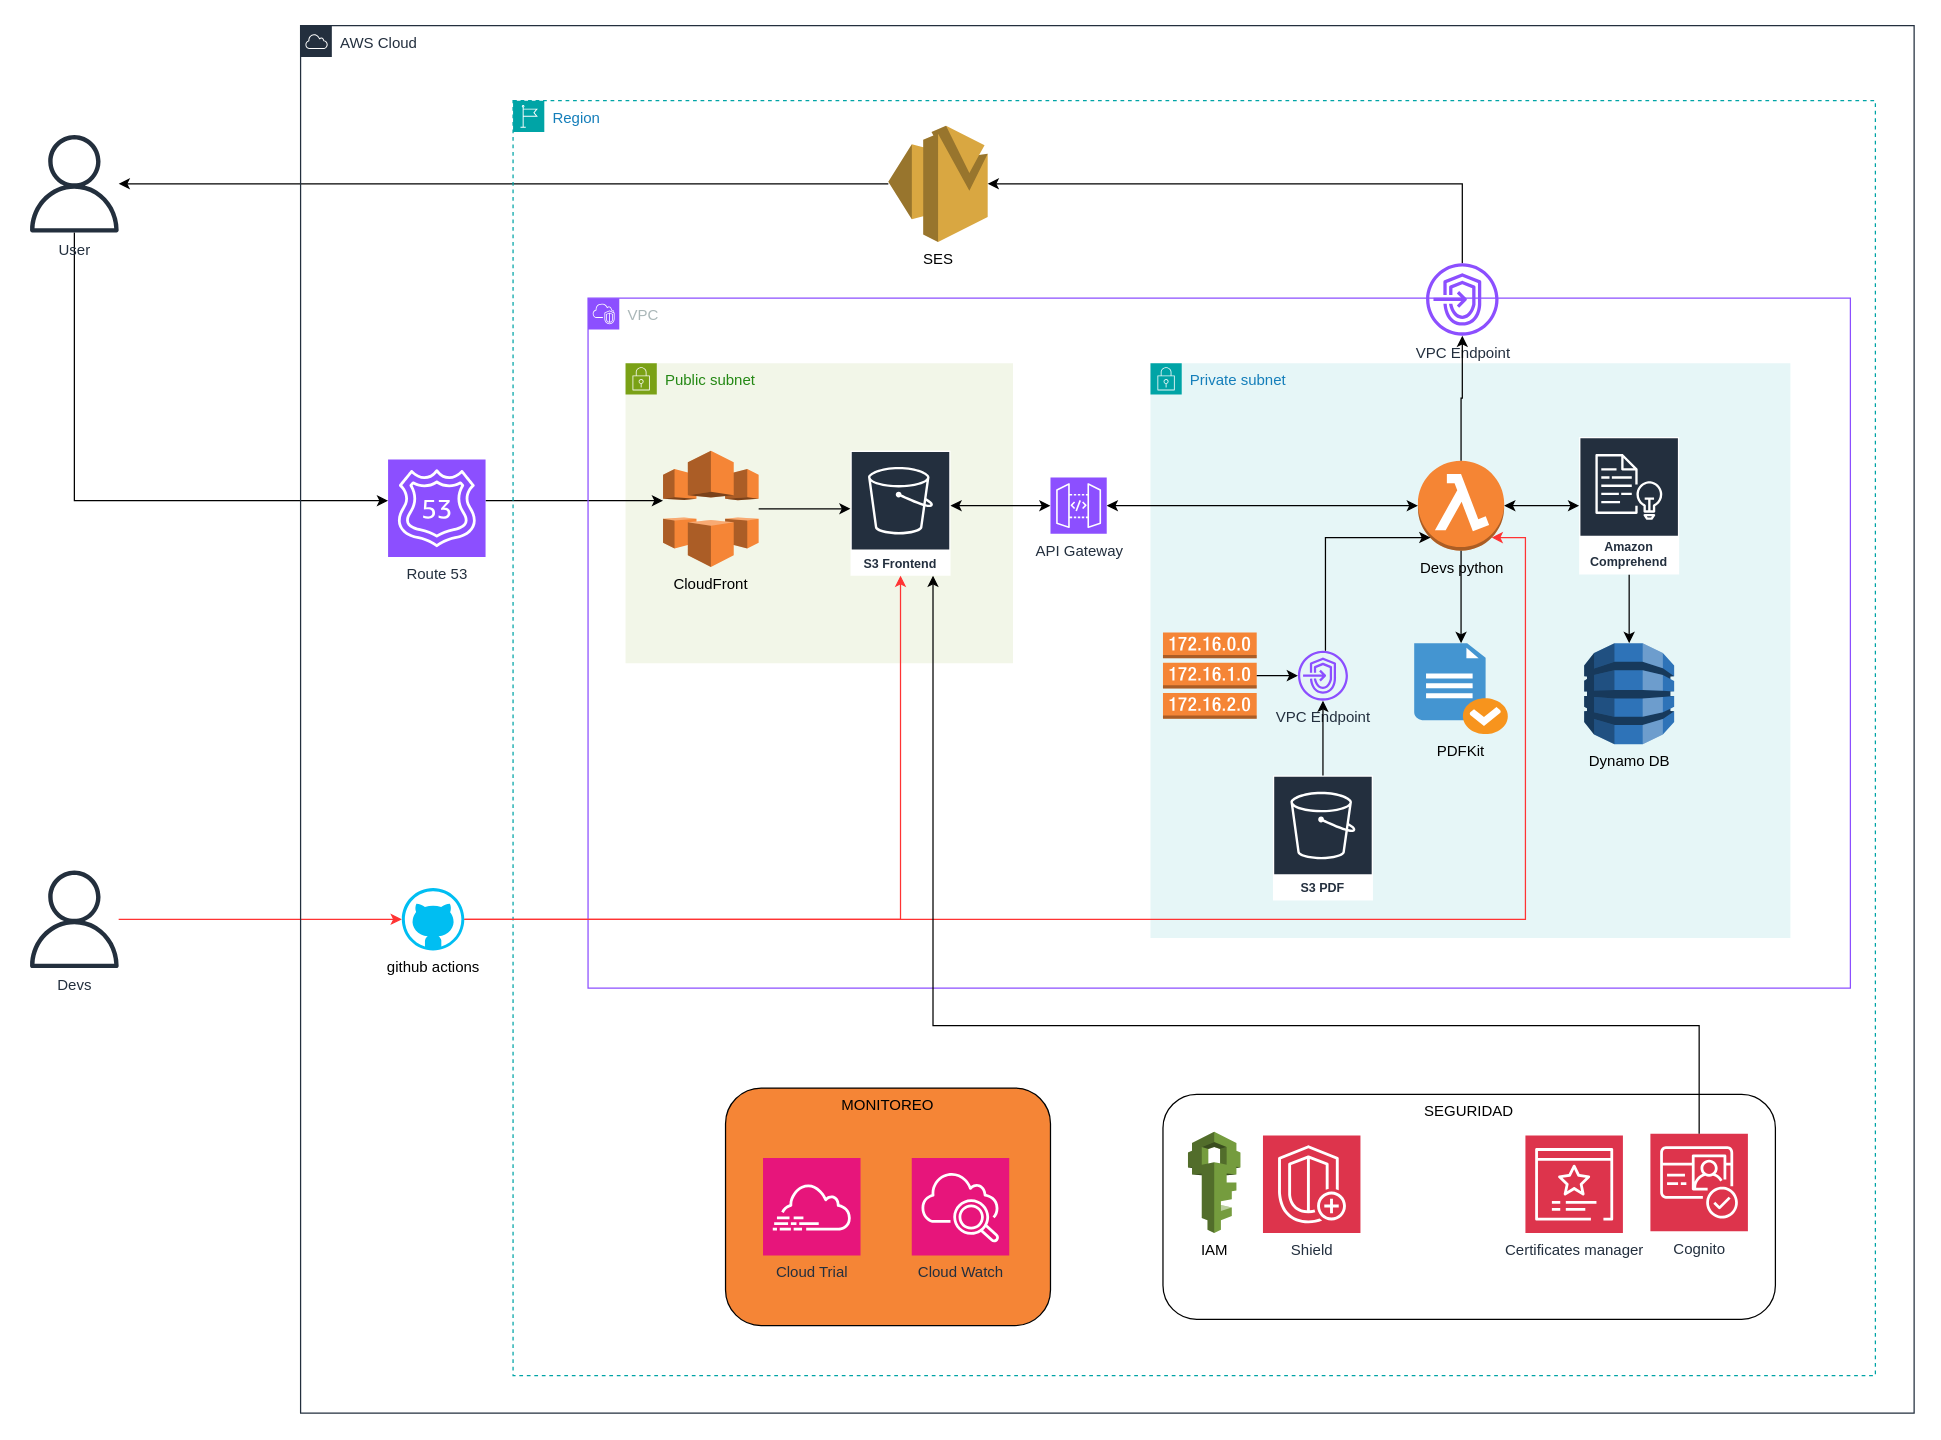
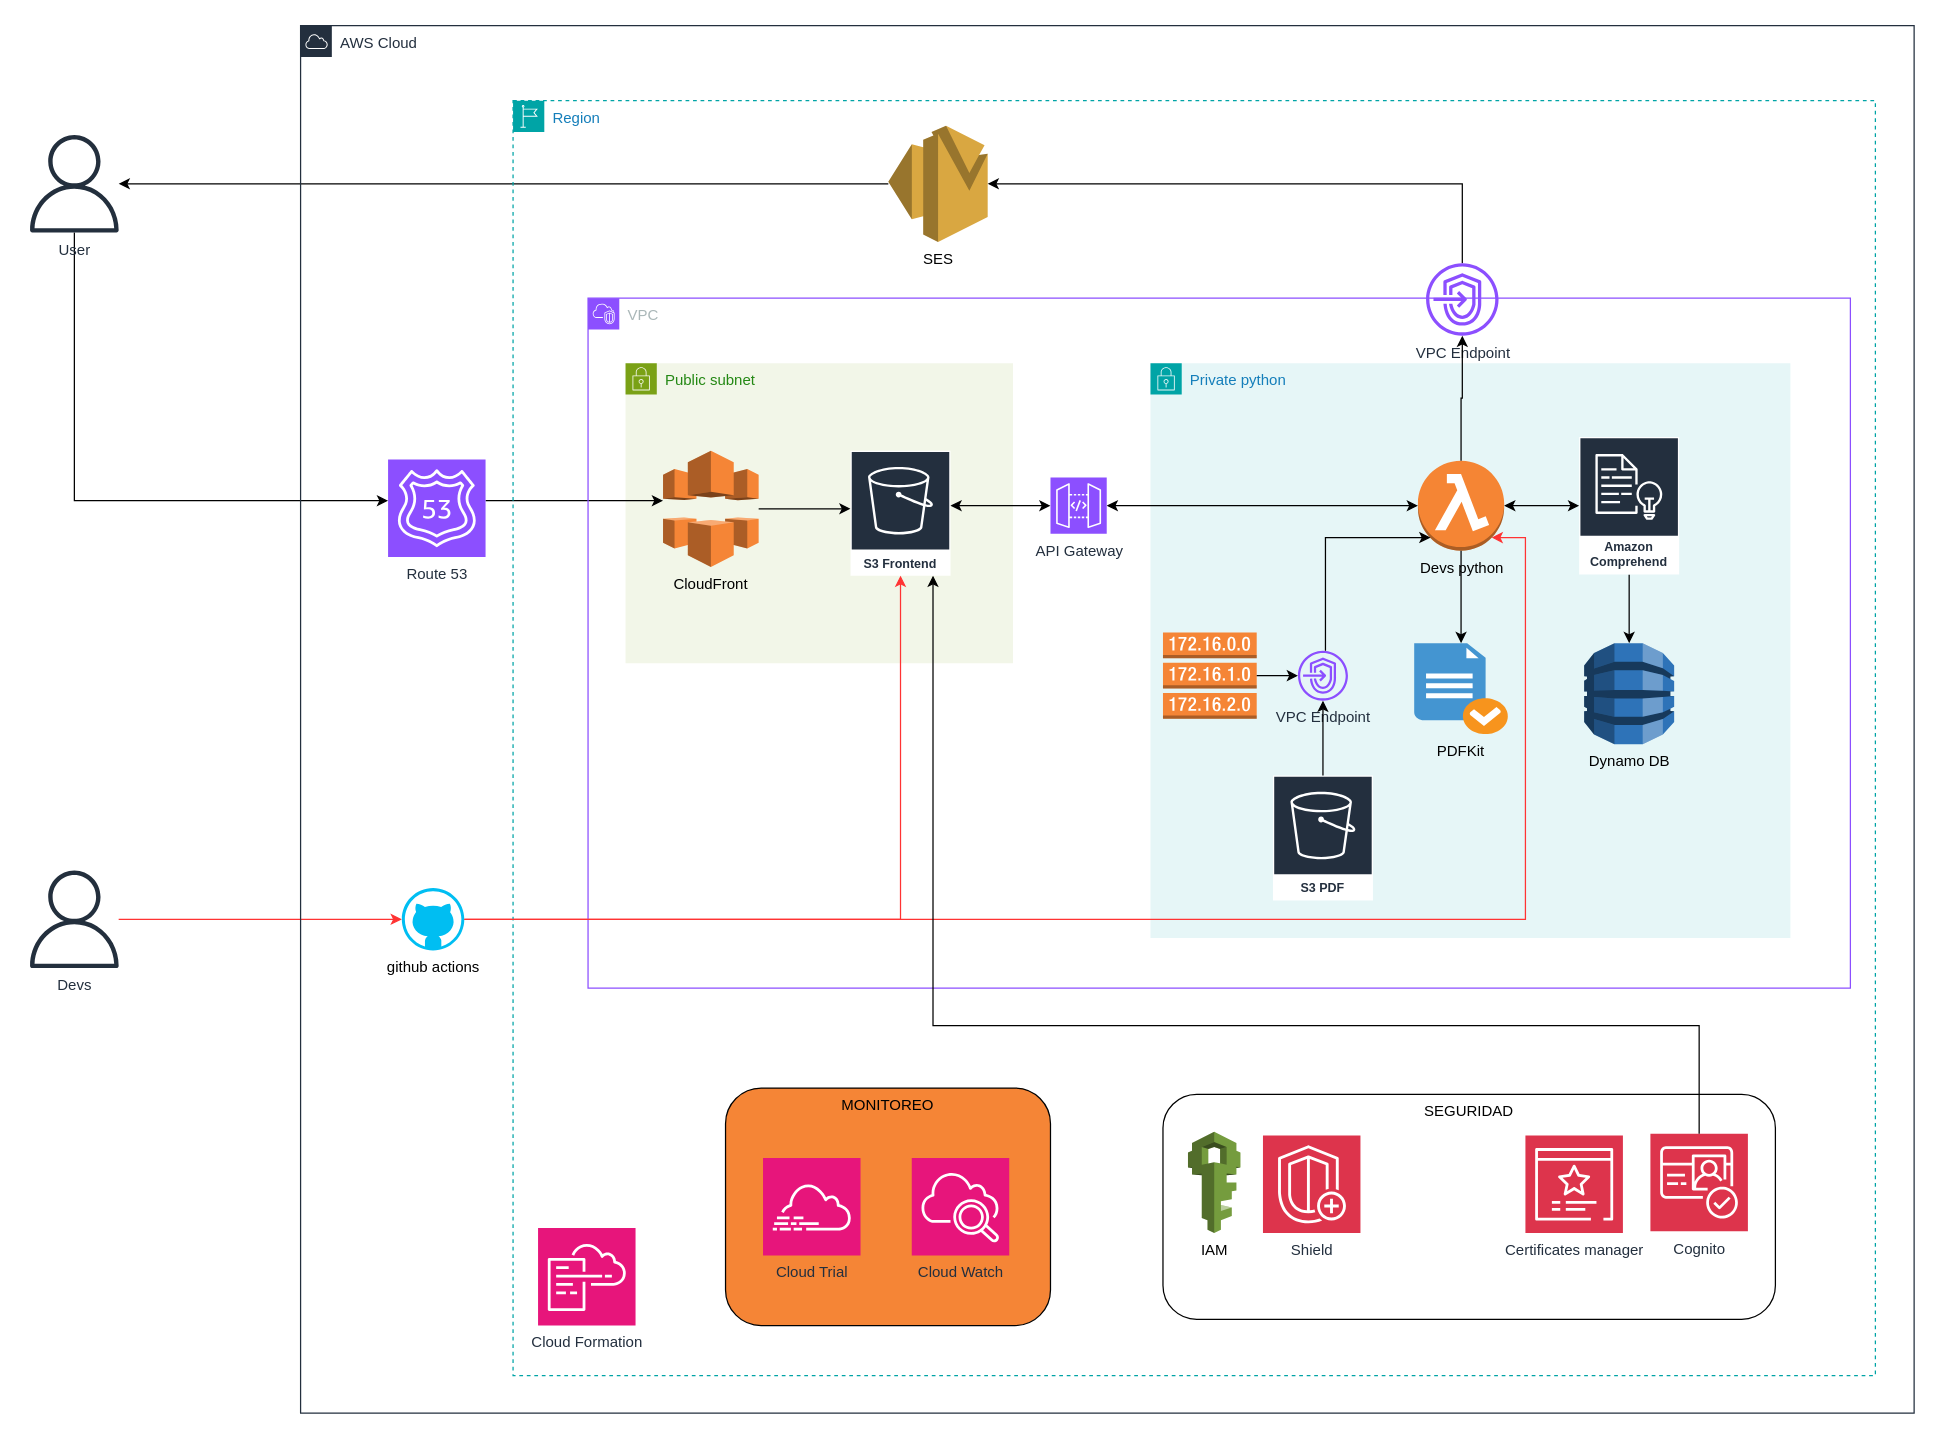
node "Private subnet": label "Private subnet" -> "Private python"
node "Cloud Formation": added
